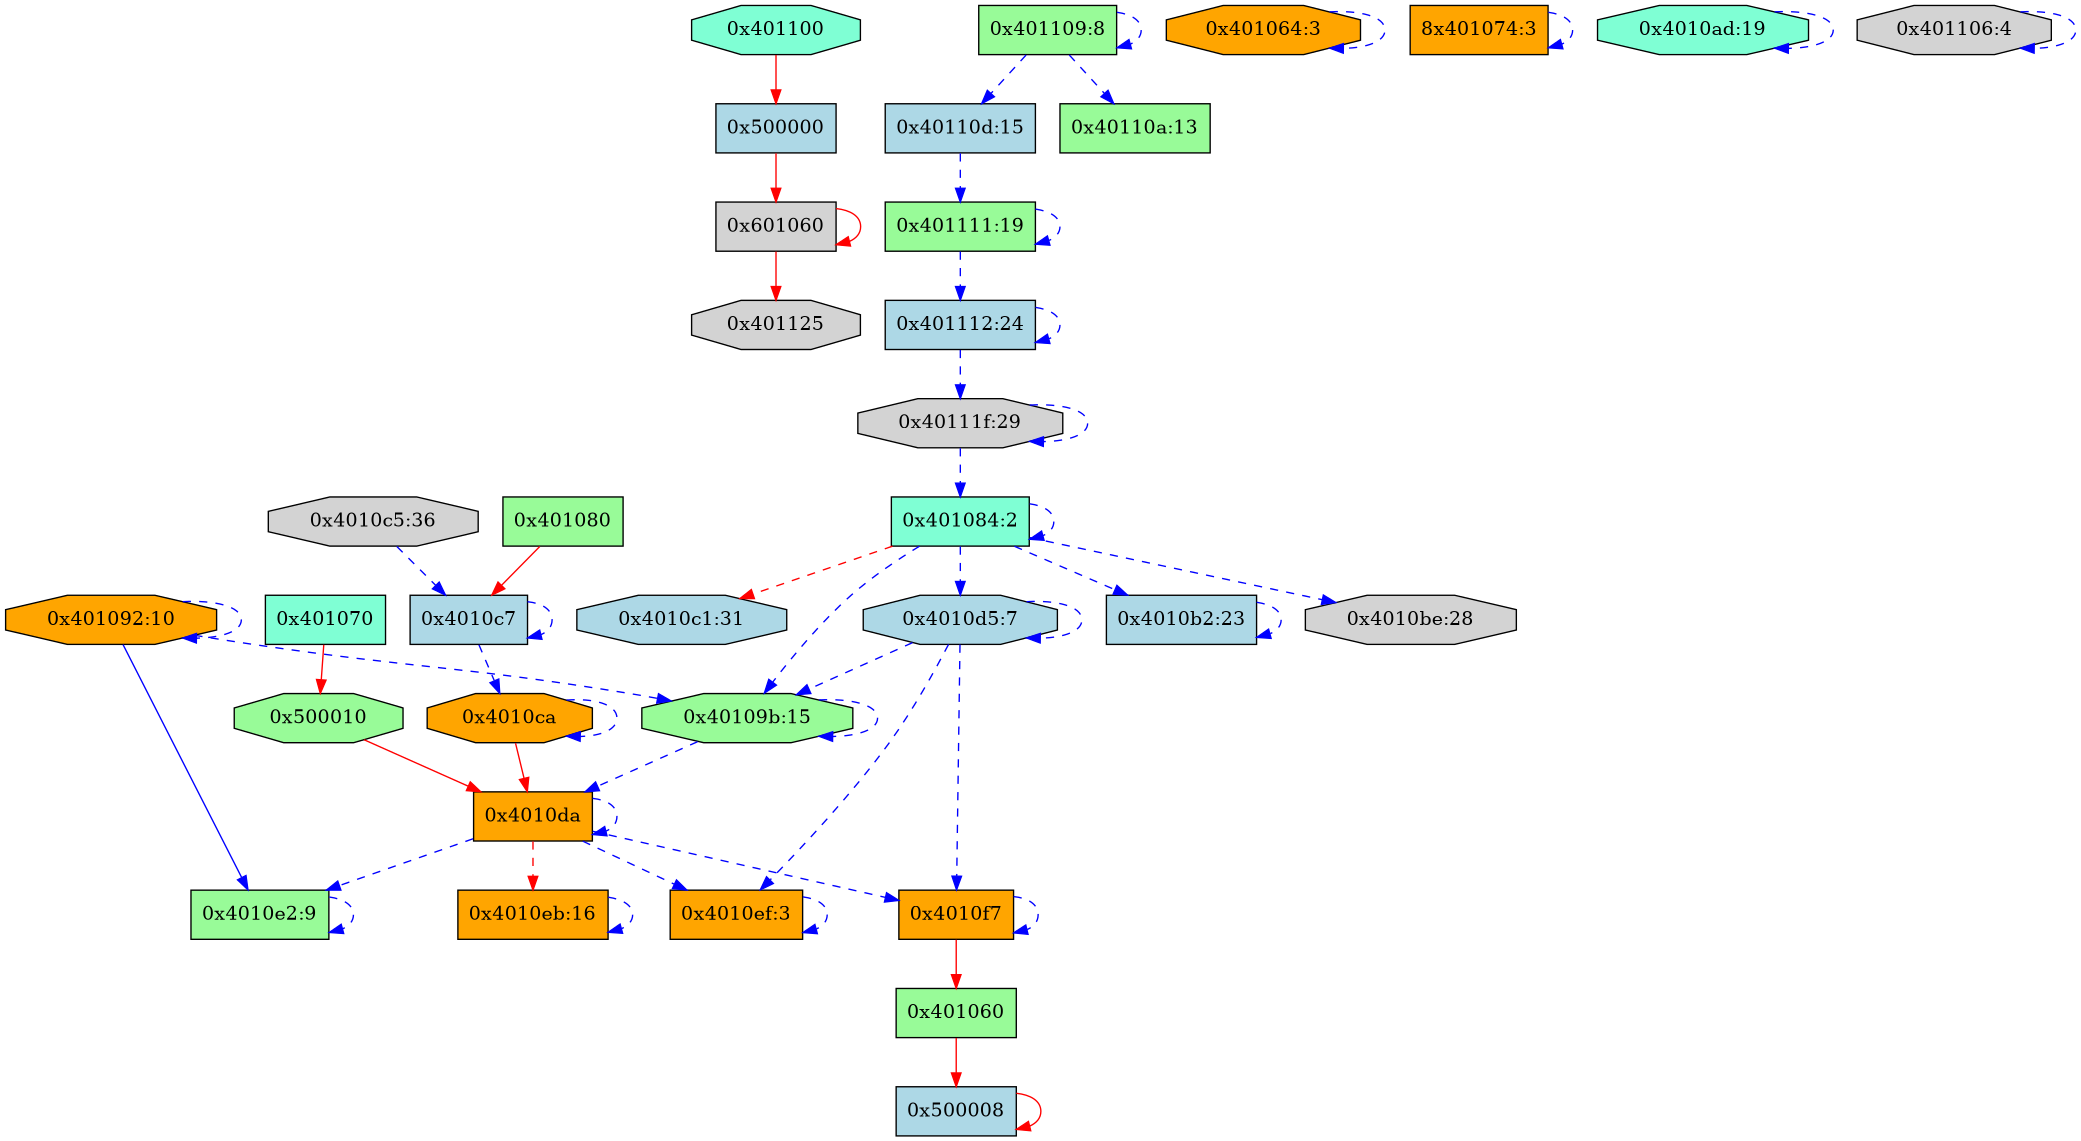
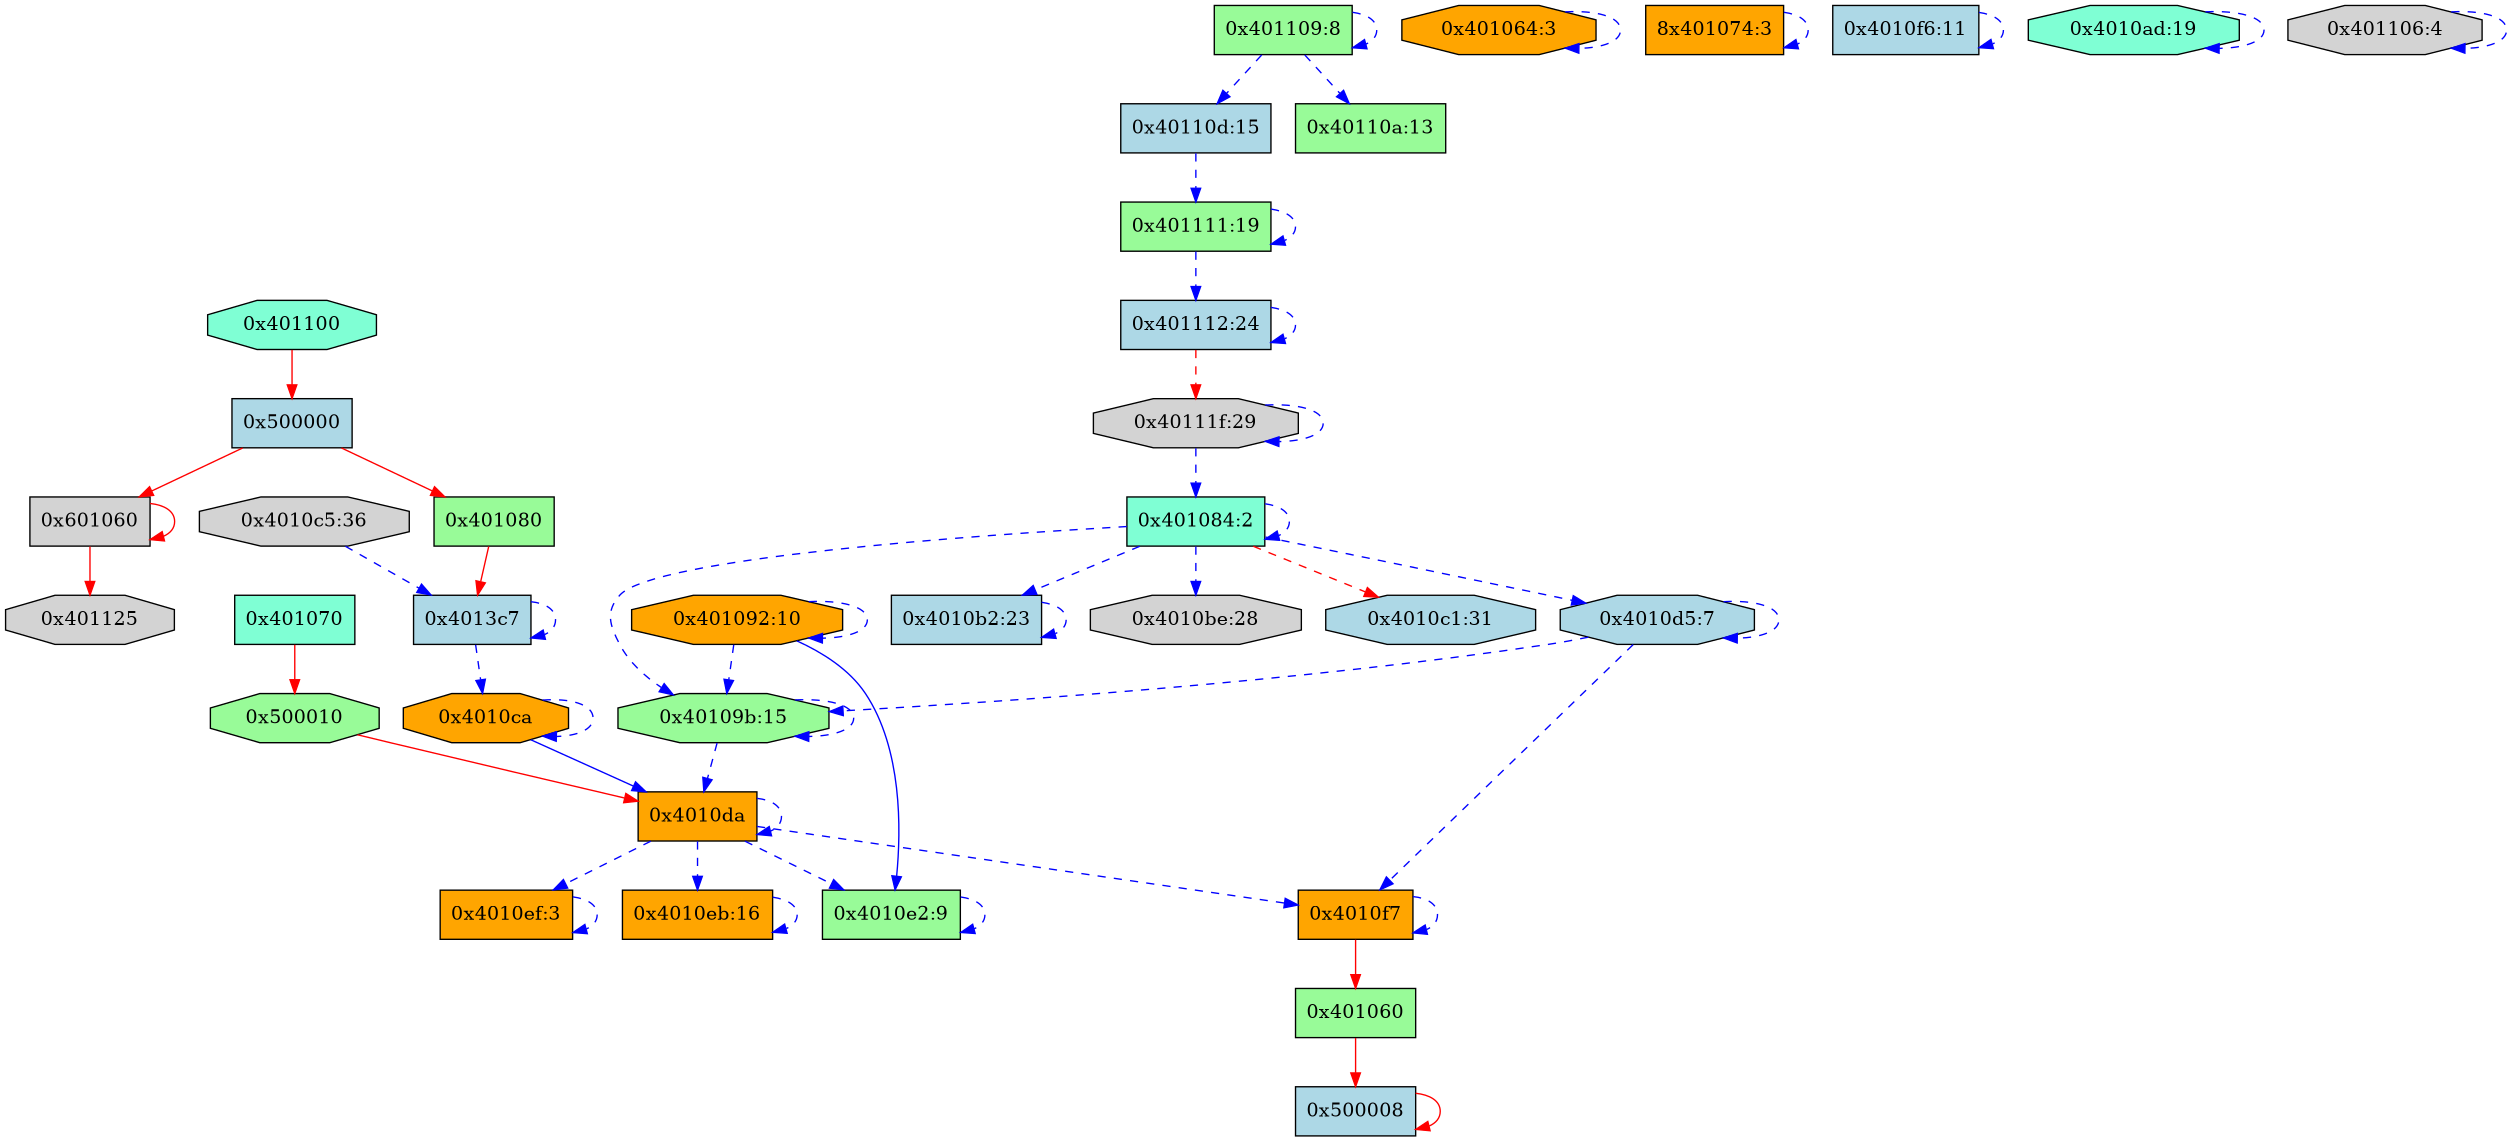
node "0x4010f6:11": added
edge "0x401112:24" -> "0x40111f:29": color blue -> red
edge "0x500000" -> "0x401080": added
node "0x4010c7": label "0x4010c7" -> "0x4013c7"
edge "0x4010ca" -> "0x4010da": color red -> blue
edge "0x4010d5:7" -> "0x4010ef:3": removed
edge "0x4010da" -> "0x4010eb:16": color red -> blue
